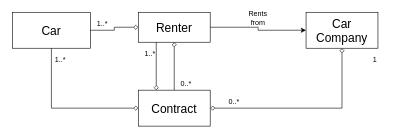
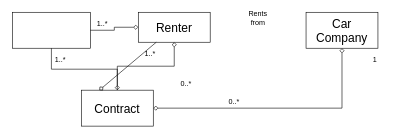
edge "Renter" -> "Car Company": removed
node "Car": removed
node "Contract": moved (174, 108) -> (117, 108)
